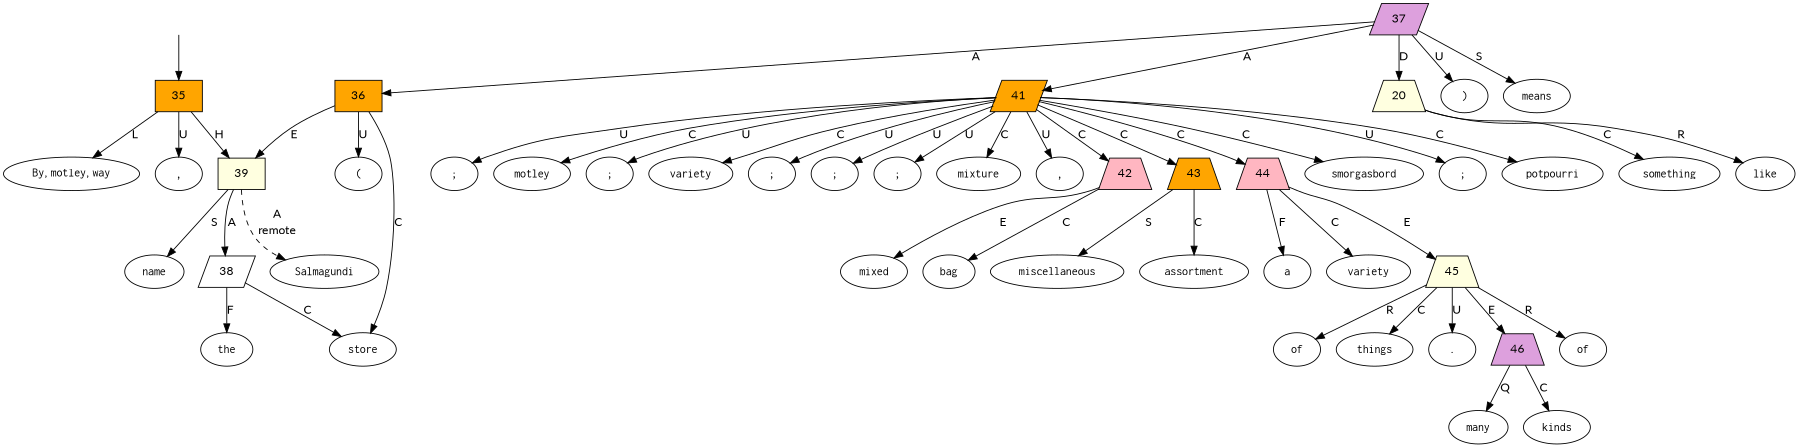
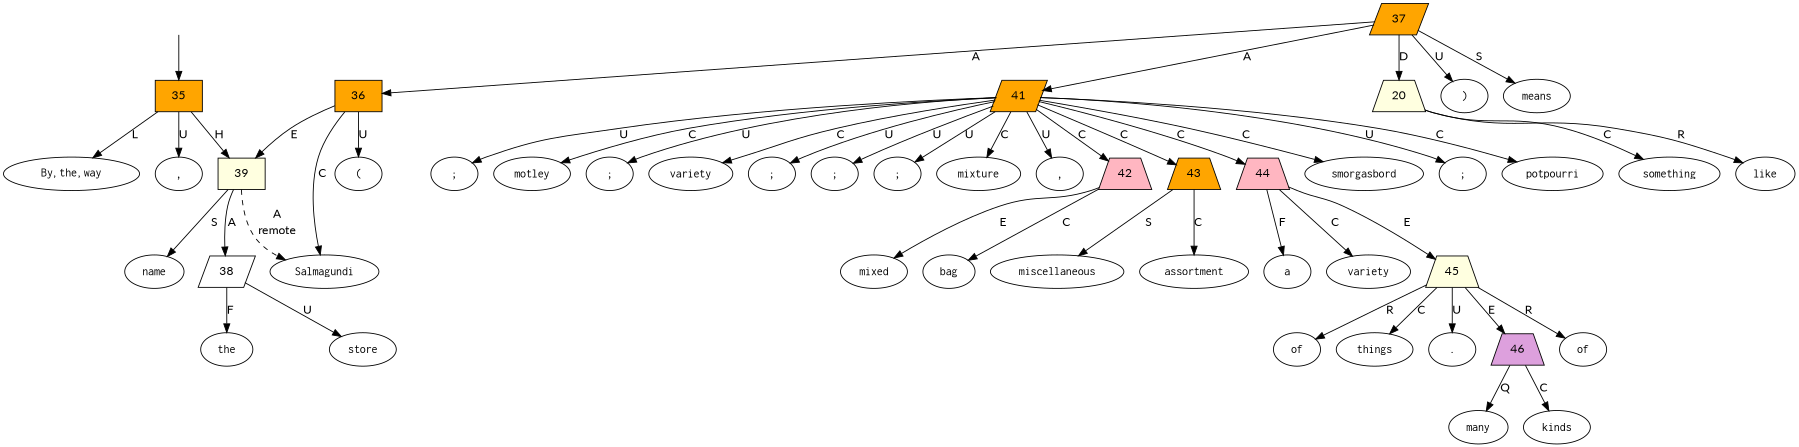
node "37": fillcolor plum -> orange
node "By": text "motley" -> "the"
edge "36" -> "store": now "36" -> "Salmagundi"
edge "38" -> "store": label "C" -> "U"
